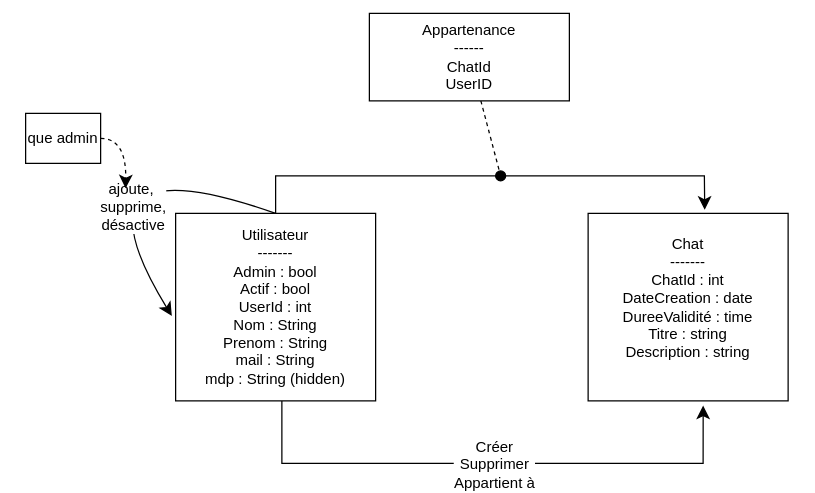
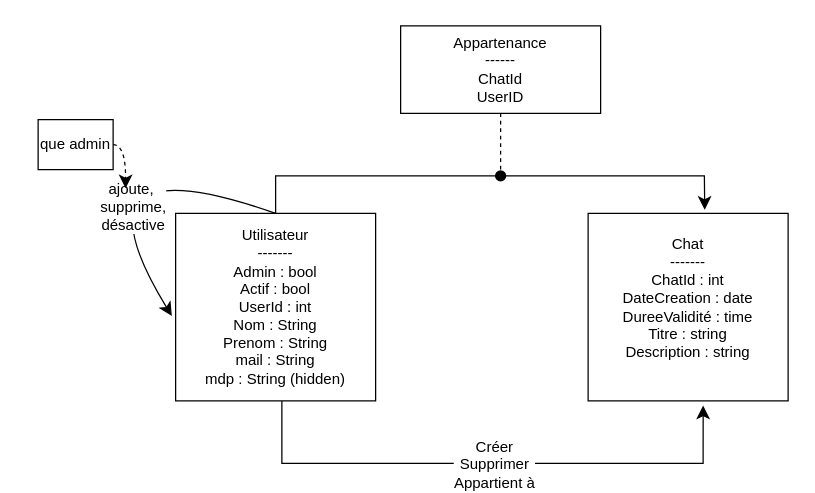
node "Appartenance ------ ChatId UserID": moved (469, 57) -> (501, 69)
node "que admin": moved (63, 138) -> (76, 144)
